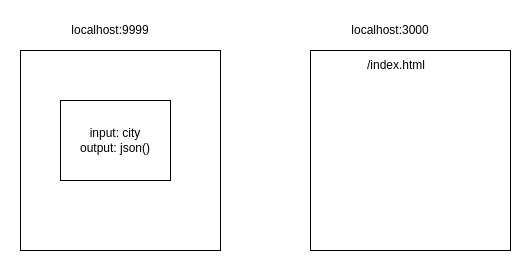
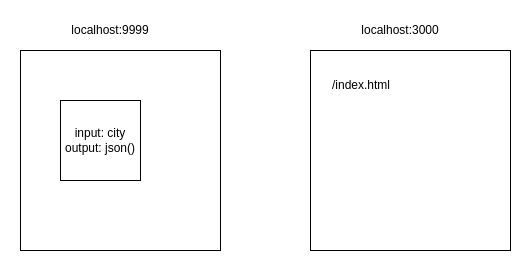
node "localhost:3000": moved (391, 31) -> (401, 31)
node "/index.html": moved (397, 66) -> (362, 86)
node "input: cityoutput: json()": size 110x80 -> 80x80
